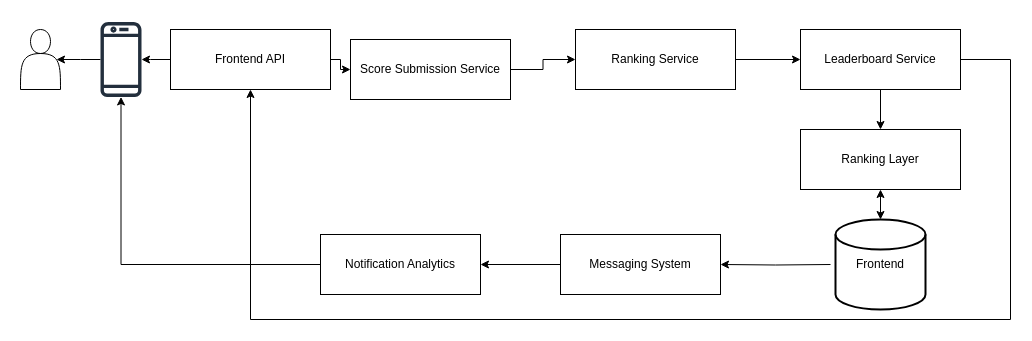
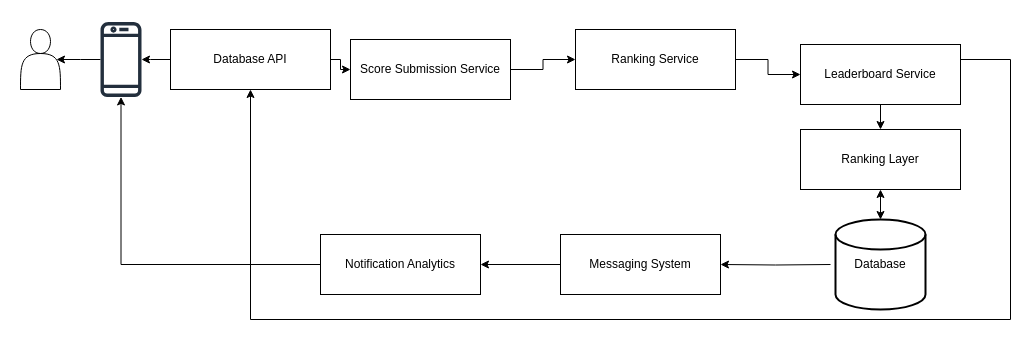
node "Frontend API": label "Frontend API" -> "Database API"
node "Leaderboard Service": moved (881, 60) -> (881, 75)
node "Frontend": label "Frontend" -> "Database"
